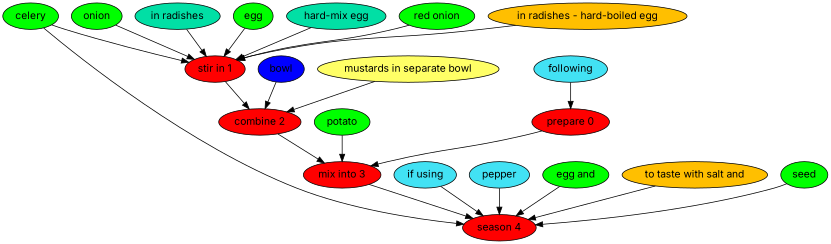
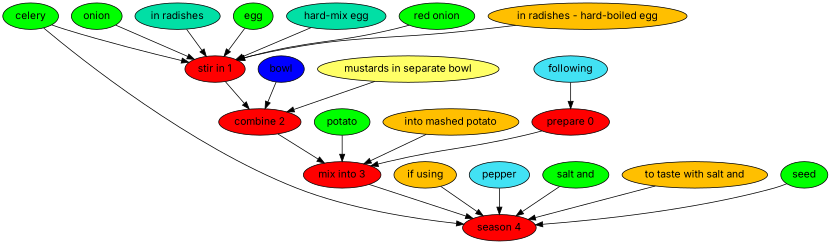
node "into mashed potato": added
node "if using": fillcolor #42e2f4 -> #ffbf00
node "egg and": label "egg and" -> "salt and"
